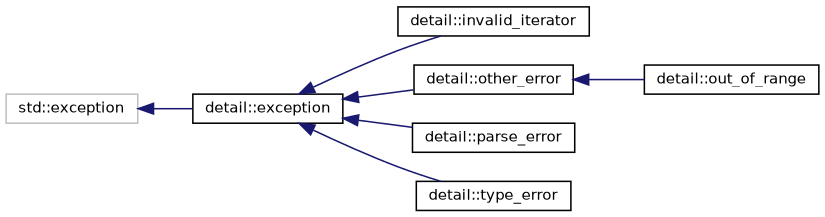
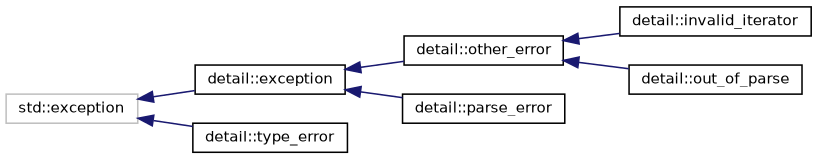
edge "detail::invalid_iterator" -> "detail::exception": now "detail::invalid_iterator" -> "detail::other_error"
node "detail::out_of_range": label "detail::out_of_range" -> "detail::out_of_parse"
edge "detail::type_error" -> "detail::exception": now "detail::type_error" -> "std::exception"
